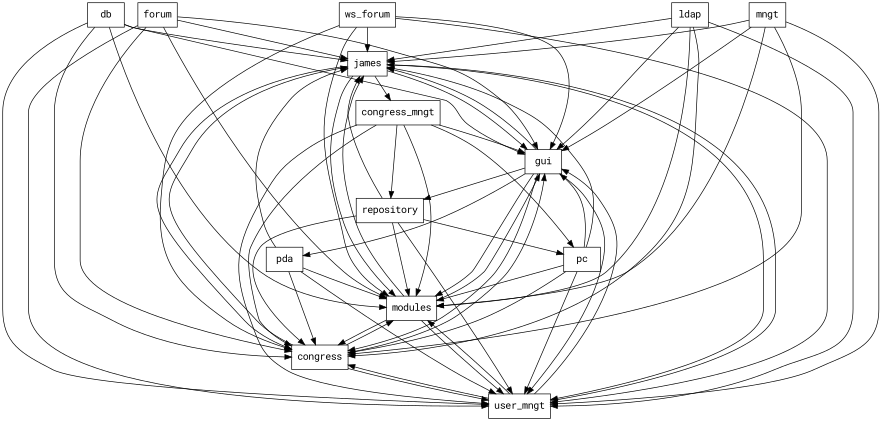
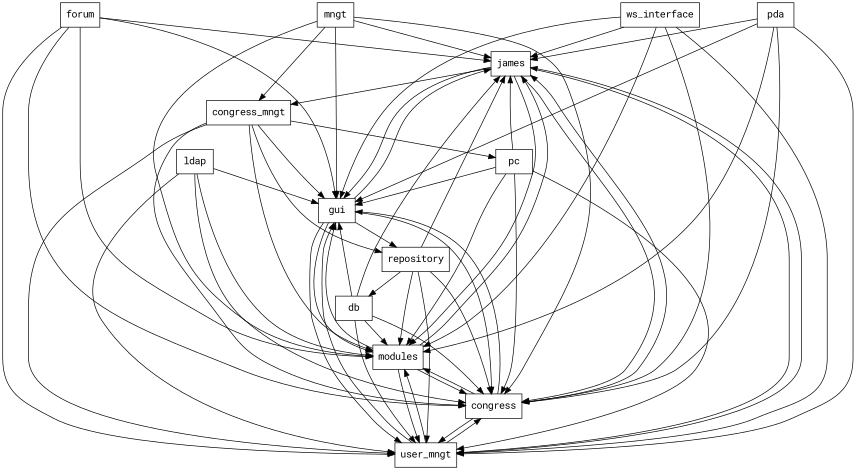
node "ws_forum": label "ws_forum" -> "ws_interface"
edge "ldap" -> "james": removed
edge "gui" -> "pda": reversed
edge "repository" -> "pc": now "repository" -> "db"
edge "mngt" -> "user_mngt": now "mngt" -> "congress_mngt"
